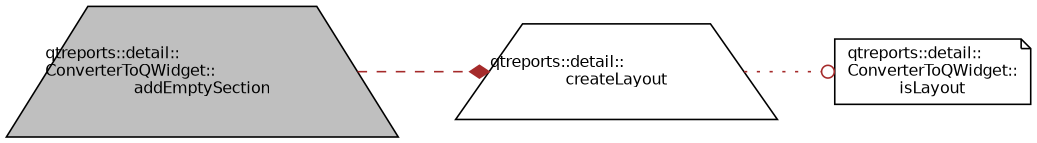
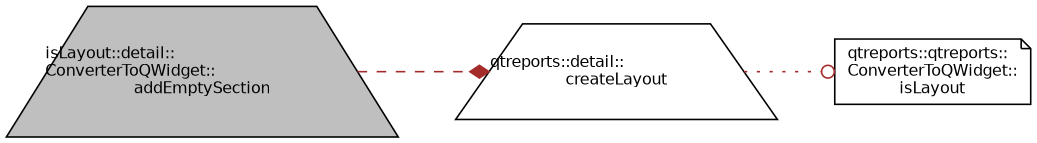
node "qtreports::detail:: ConverterToQWidget:: addEmptySection": label "qtreports::detail:: ConverterToQWidget:: addEmptySection" -> "isLayout::detail:: ConverterToQWidget:: addEmptySection"
node "qtreports::detail:: ConverterToQWidget:: isLayout": label "qtreports::detail:: ConverterToQWidget:: isLayout" -> "qtreports::qtreports:: ConverterToQWidget:: isLayout"
